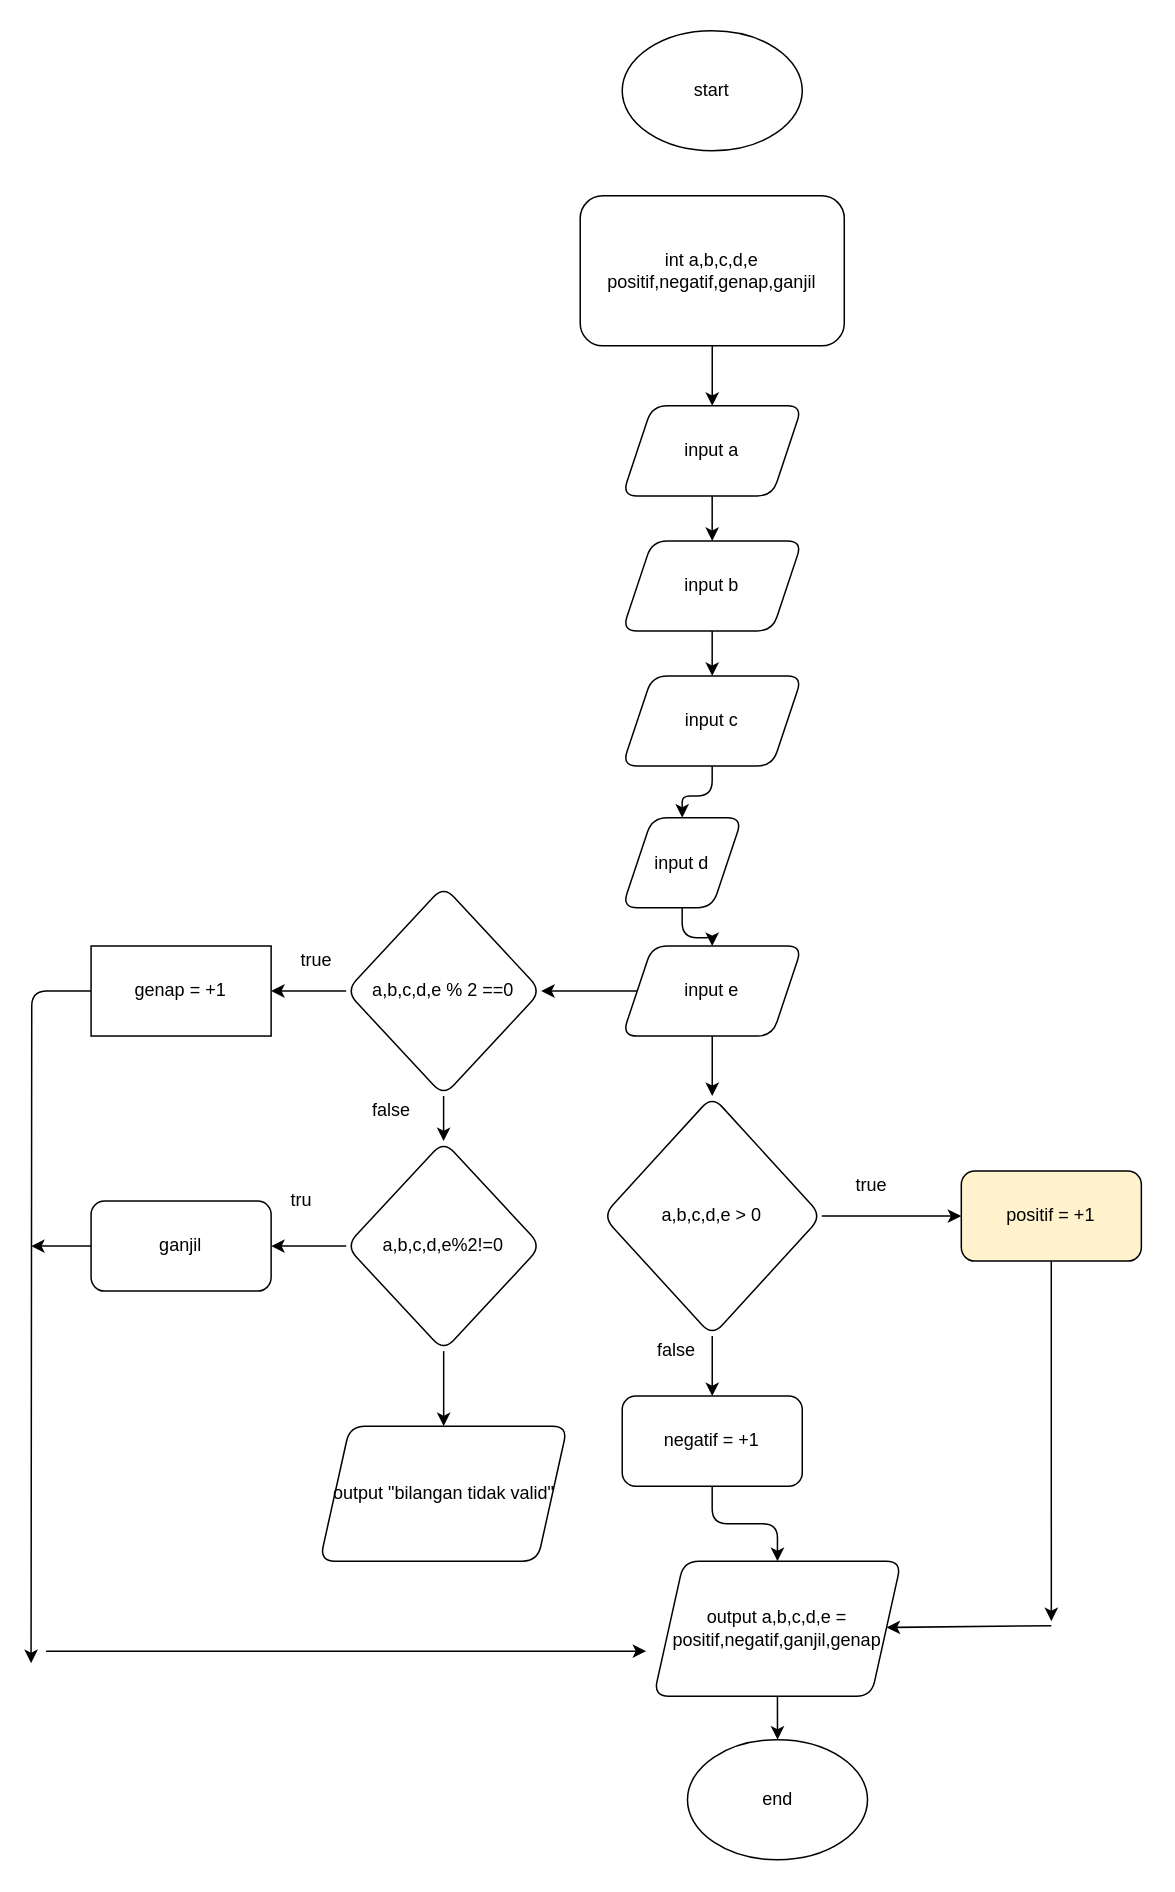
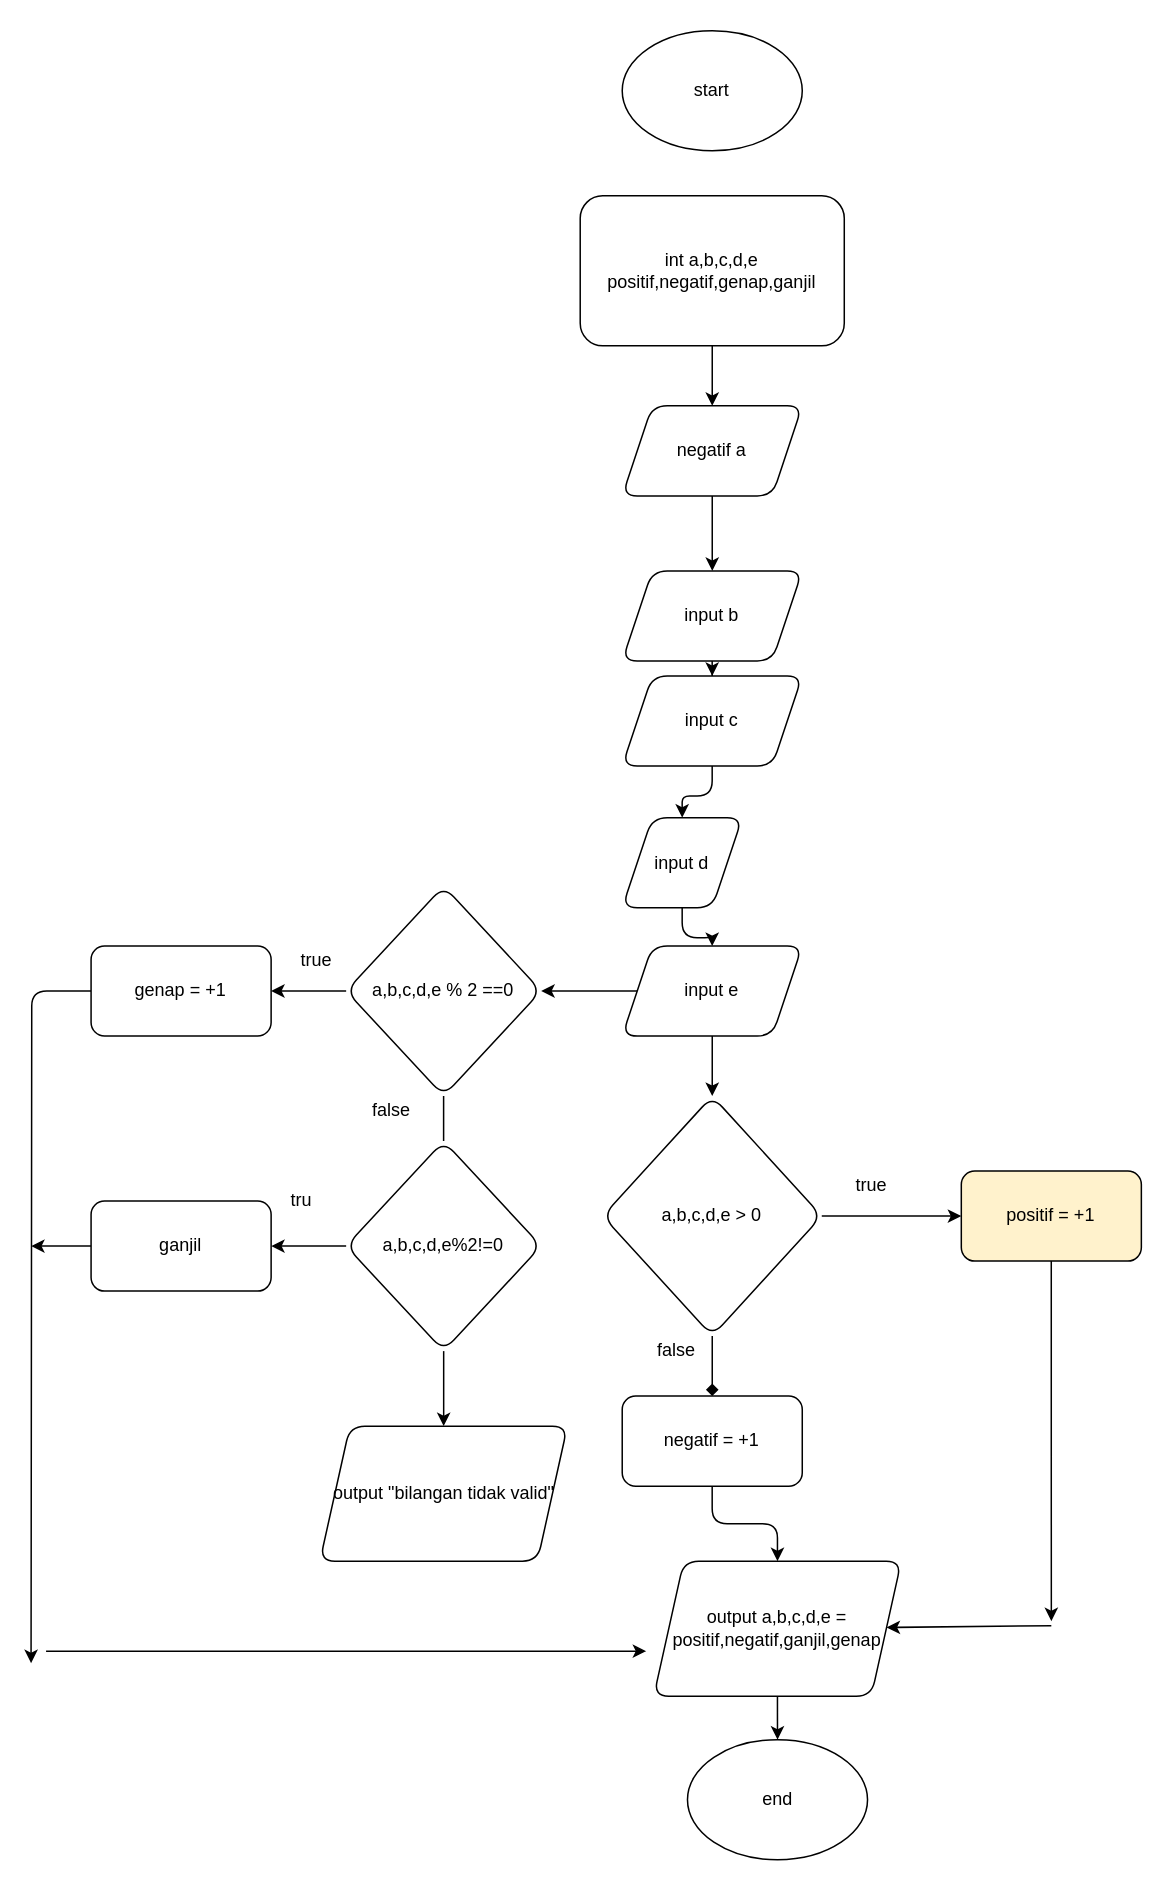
node "input a": label "input a" -> "negatif a"
node "input b": moved (712, 586) -> (712, 616)
node "genap = +1": shape rectangle -> rounded rectangle
edge "a,b,c,d,e % 2 ==0" -> "a,b,c,d,e%2!=0": arrowhead classic -> none
edge "a,b,c,d,e > 0" -> "negatif = +1": arrowhead classic -> diamond
